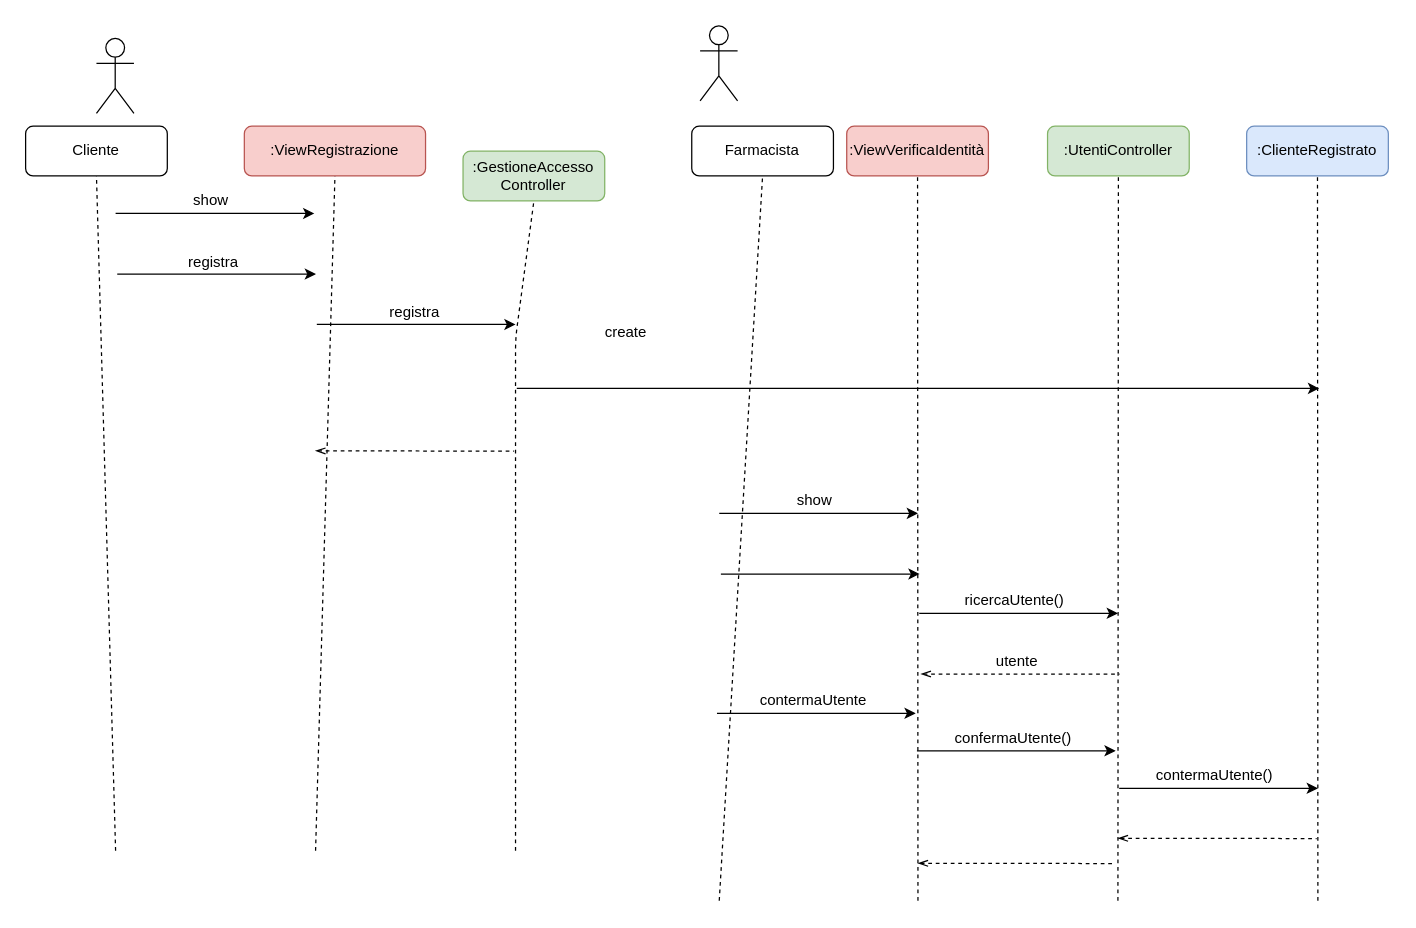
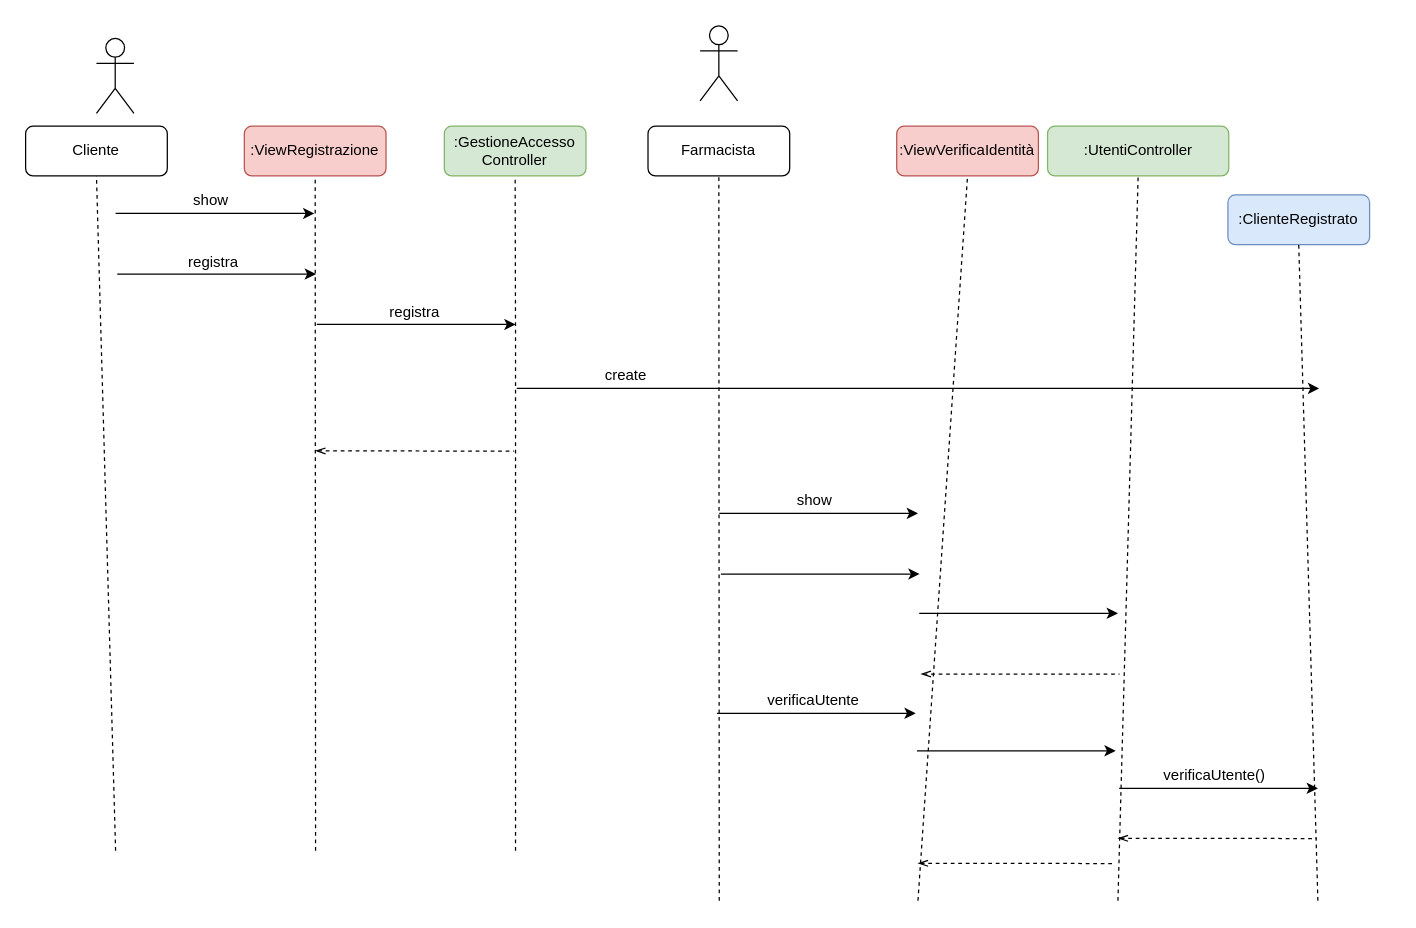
node ":ViewRegistrazione": size 181x50 -> 142x50
node "Farmacista": moved (763, 151) -> (719, 151)
node ":ViewVerificaIdentità": moved (918, 151) -> (968, 151)
node ":UtentiController": size 142x50 -> 181x50
node ":ClienteRegistrato": moved (1318, 151) -> (1299, 220)
node ":GestioneAccesso Controller": moved (534, 176) -> (515, 151)
node "create": moved (626, 332) -> (626, 376)
node "ricercaUtente()": removed
node "utente": removed
node "contermaUtente": label "contermaUtente" -> "verificaUtente"
node "confermaUtente()": removed
node "contermaUtente()": label "contermaUtente()" -> "verificaUtente()"
